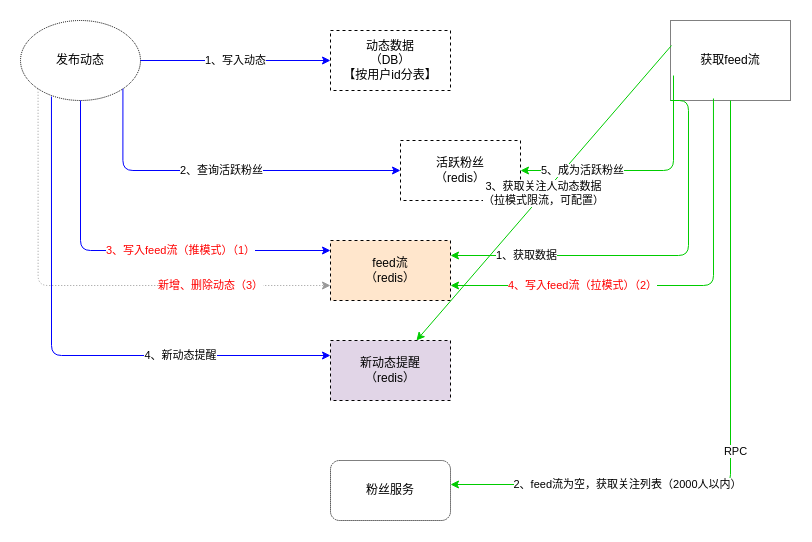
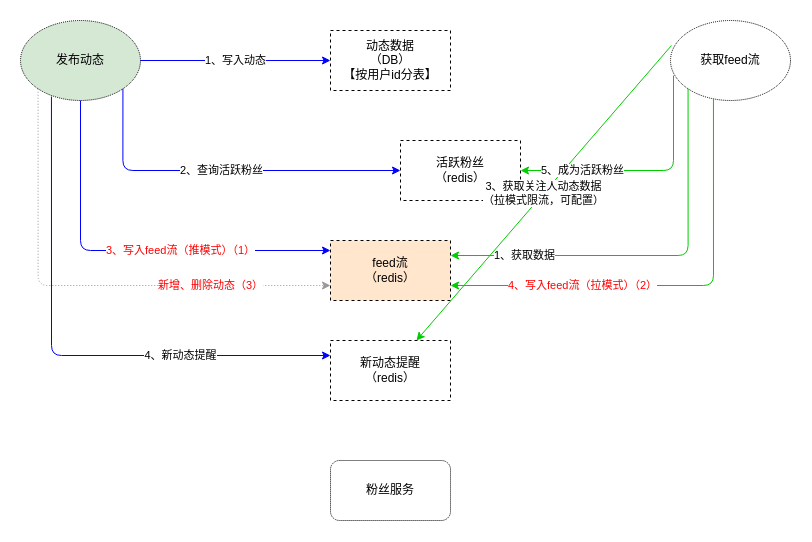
node "发布动态": fillcolor #ffffff -> #d5e8d4
node "获取feed流": shape rectangle -> ellipse
node "新动态提醒 （redis）": fillcolor #e1d5e7 -> #ffffff
edge "获取feed流" -> "粉丝服务": removed, labels "2、feed流为空，获取关注列表（2000人以内）", "RPC"
